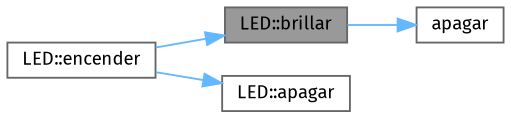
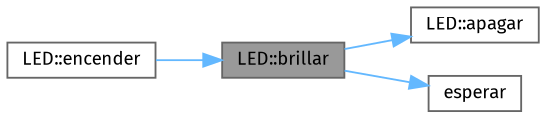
node "apagar": label "apagar" -> "esperar"
edge "LED::encender" -> "LED::apagar": now "LED::brillar" -> "LED::apagar"
